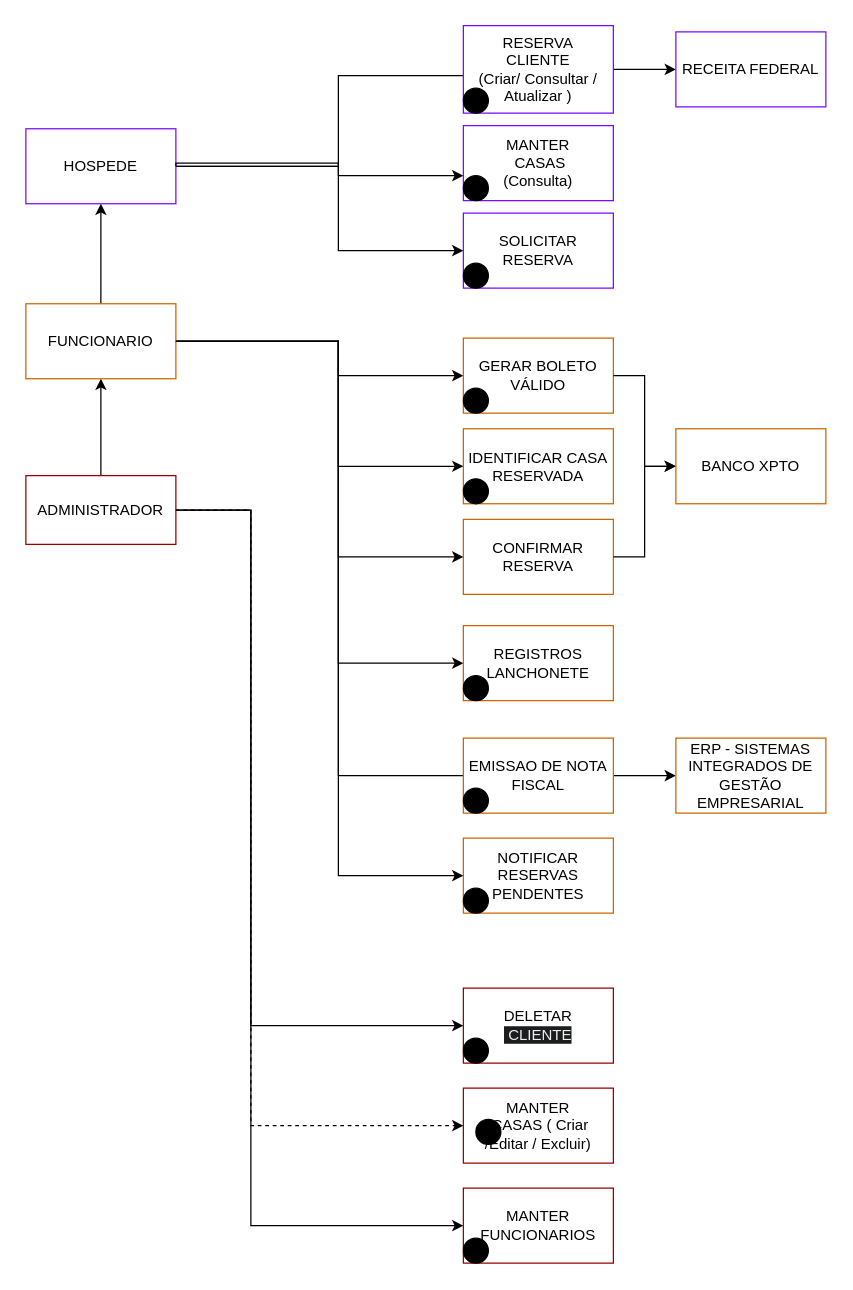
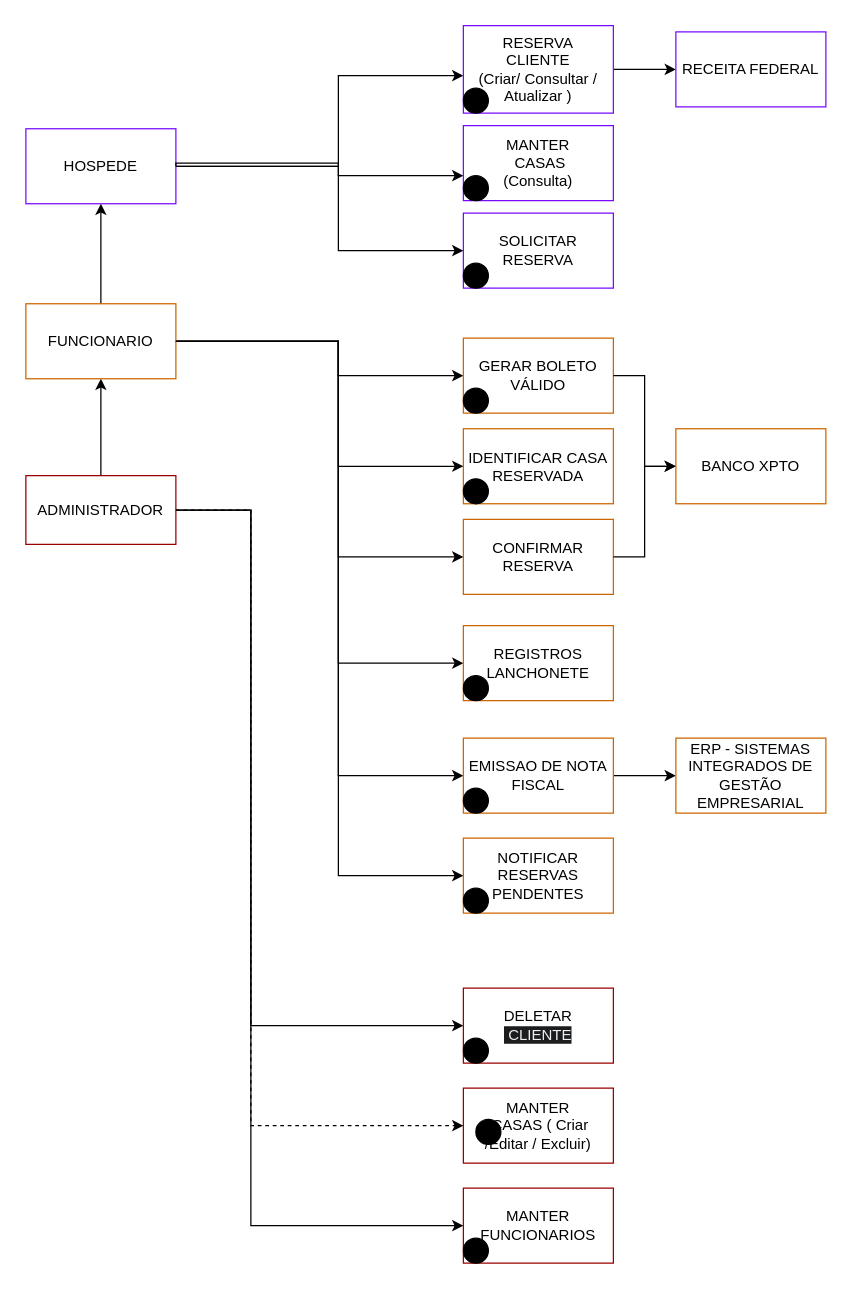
edge "RESERVA CLIENTE (Criar/ Consultar / Atualizar )" -- "HOSPEDE": arrowhead none -> classic
edge "FUNCIONARIO" -- "EMISSAO DE NOTA FISCAL": arrowhead none -> classic
